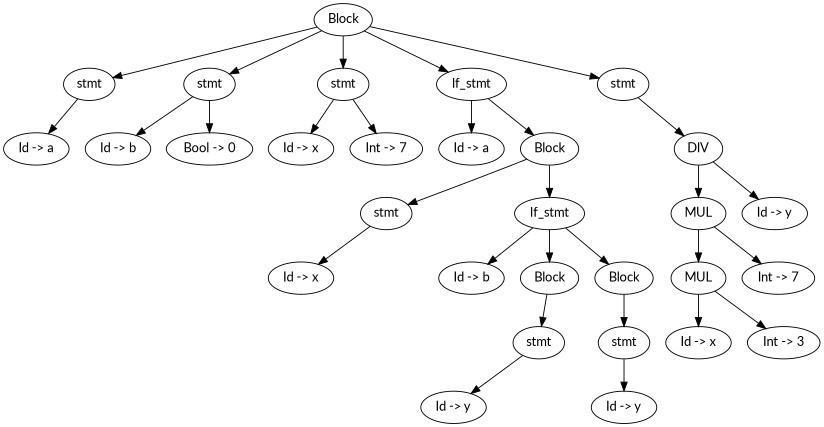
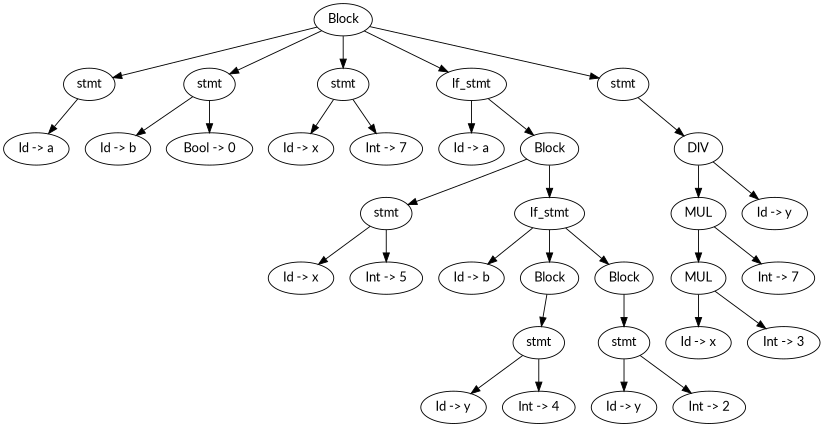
node "Int -> 5": added
node "Int -> 4": added
node "Int -> 2": added
